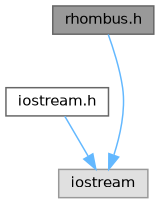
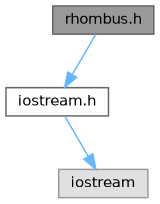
edge "rhombus.h" -> "iostream": now "rhombus.h" -> "iostream.h"
